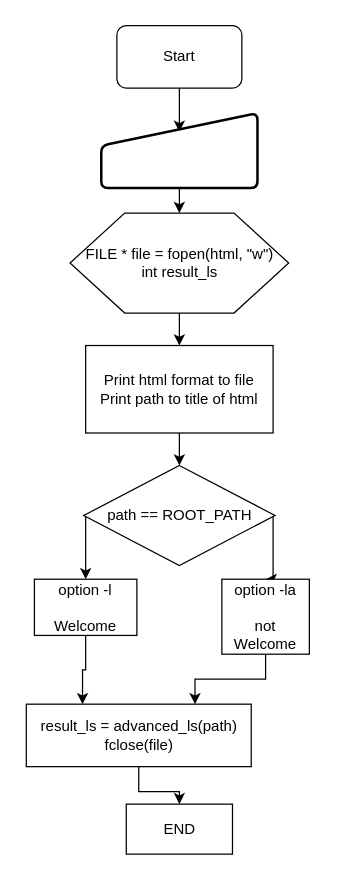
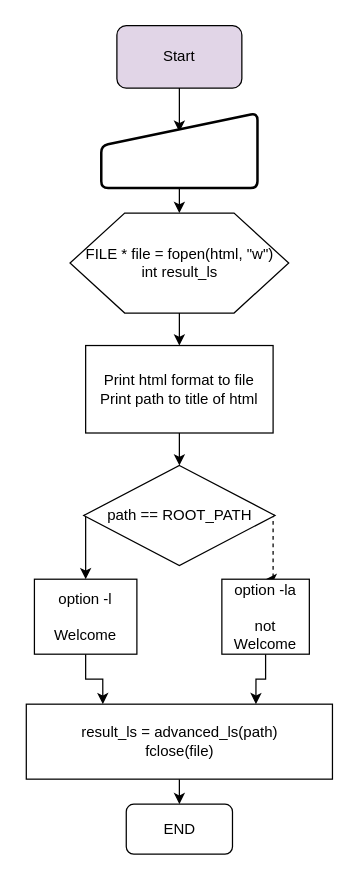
node "Start": fillcolor #ffffff -> #e1d5e7
edge "path == ROOT_PATH" -> "option -la not Welcome": style solid -> dashed
node "option -l Welcome": size 103x56 -> 103x75
node "result_ls = advanced_ls(path) fclose(file)": size 225x63 -> 306x75
node "END": shape rectangle -> rounded rectangle
